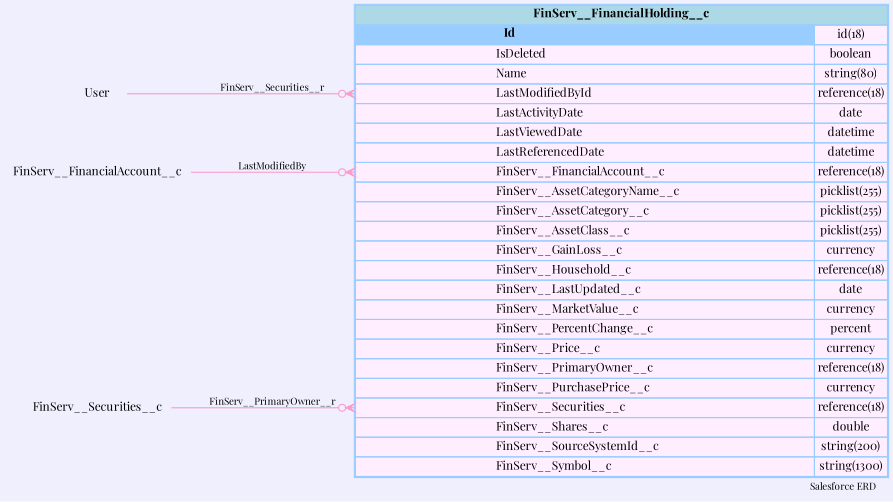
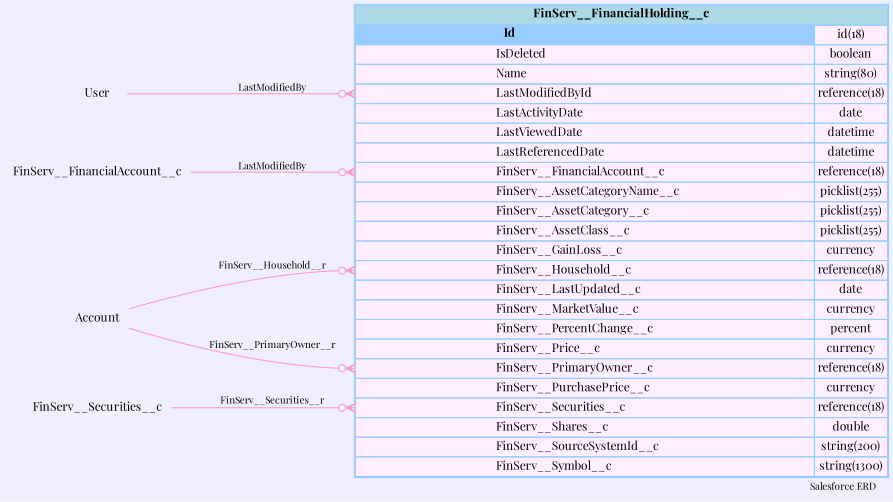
edge "User" -> "FinServ__FinancialHolding__c": label "FinServ__Securities__r" -> "LastModifiedBy"
node "Account": added
edge "FinServ__Securities__c" -> "FinServ__FinancialHolding__c": label "FinServ__PrimaryOwner__r" -> "FinServ__Securities__r"
